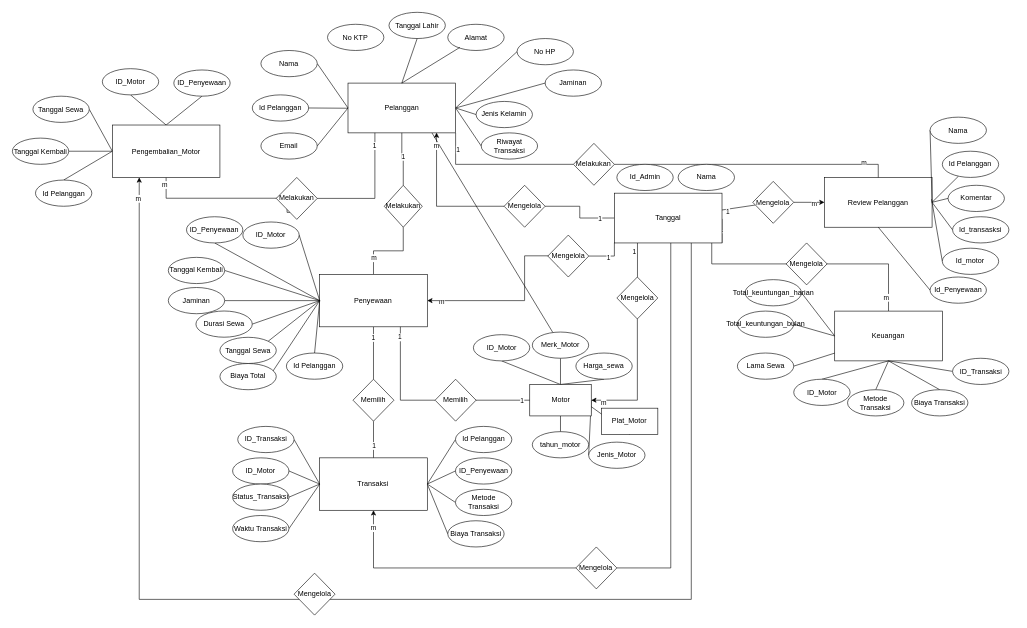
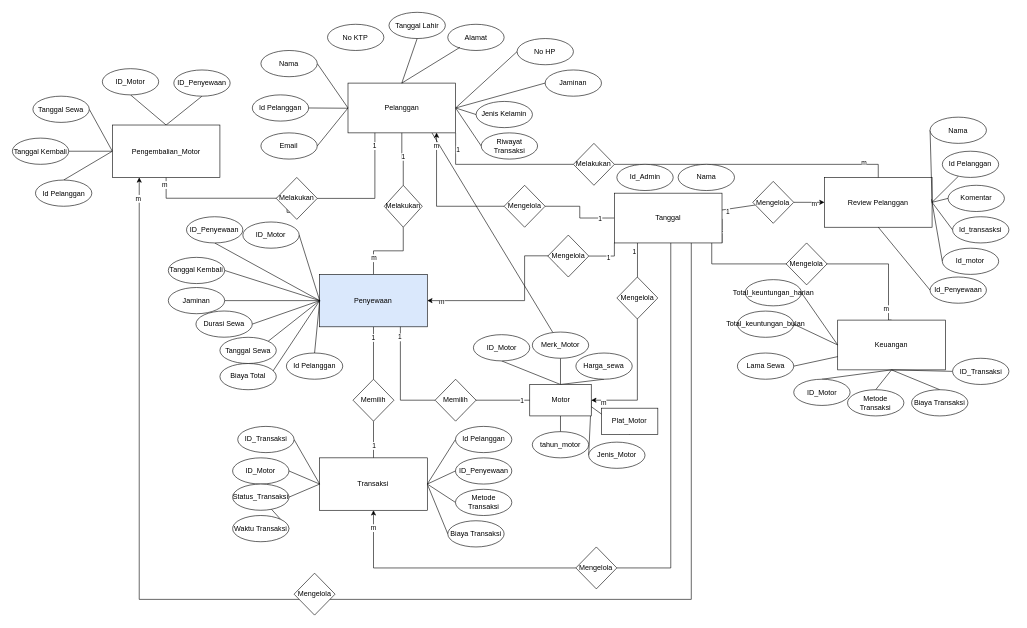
node "Penyewaan": fillcolor #ffffff -> #dae8fc
node "Keuangan": moved (889, 336) -> (892, 345)
edge "Transaksi" -- "Waktu Transaksi": now "Status_Transaksi" -- "Waktu Transaksi"
